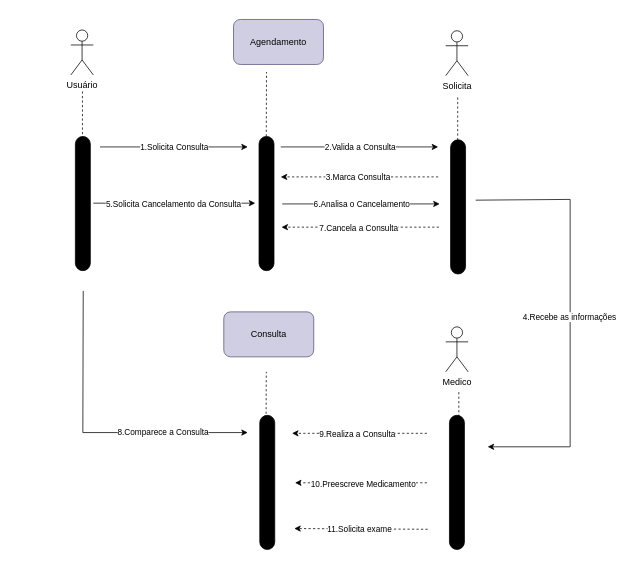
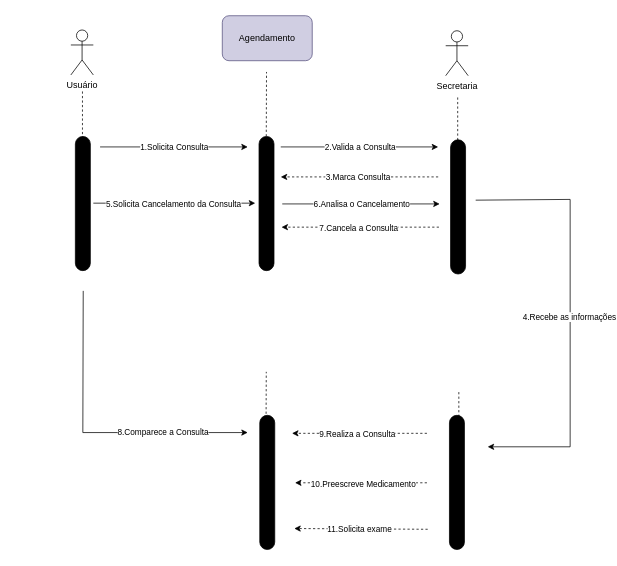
node "Agendamento": moved (279, 42) -> (267, 38)
node "Solicita": label "Solicita" -> "Secretaria"
node "Consulta": removed
node "Medico": removed
